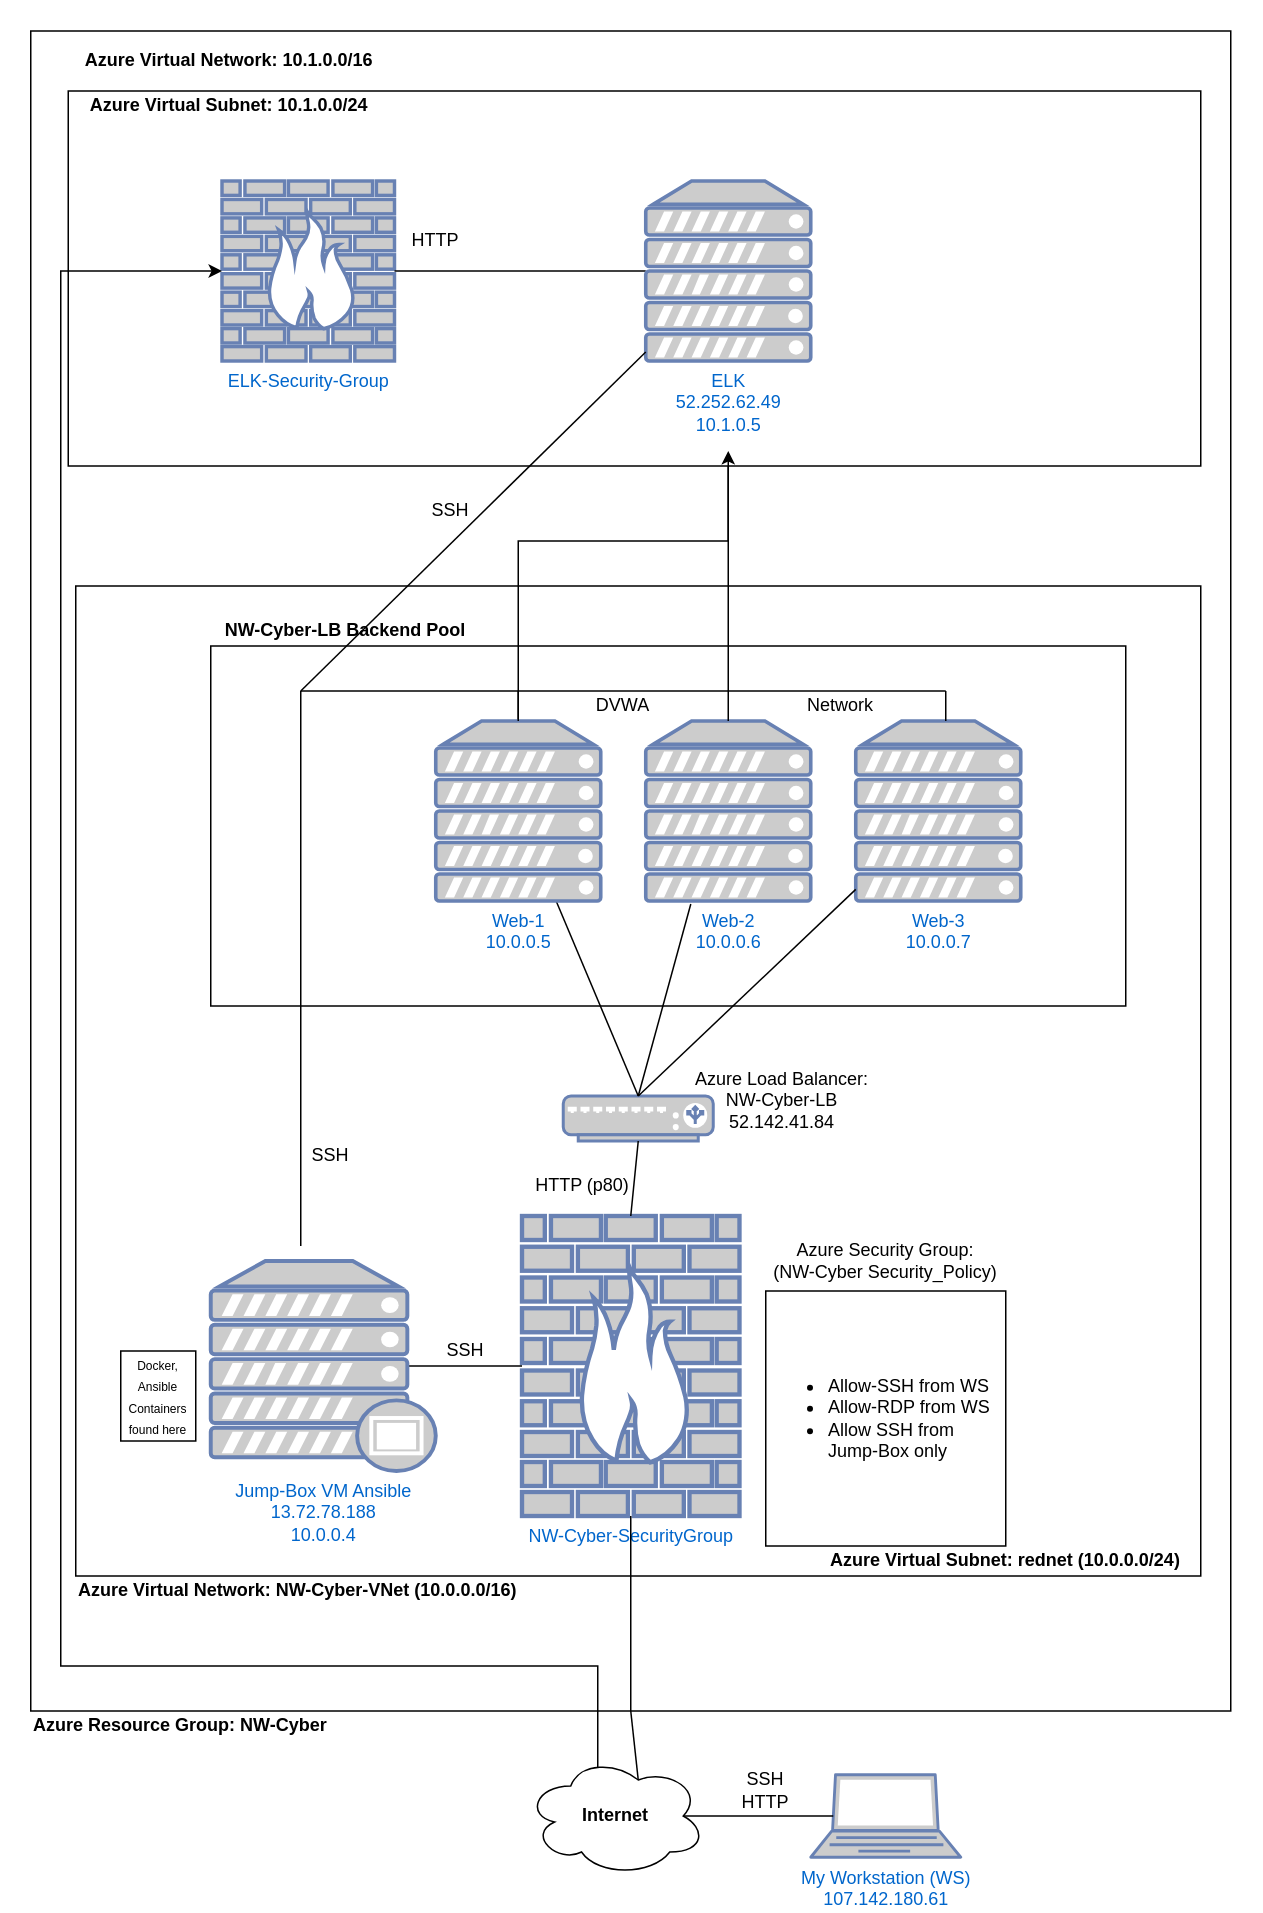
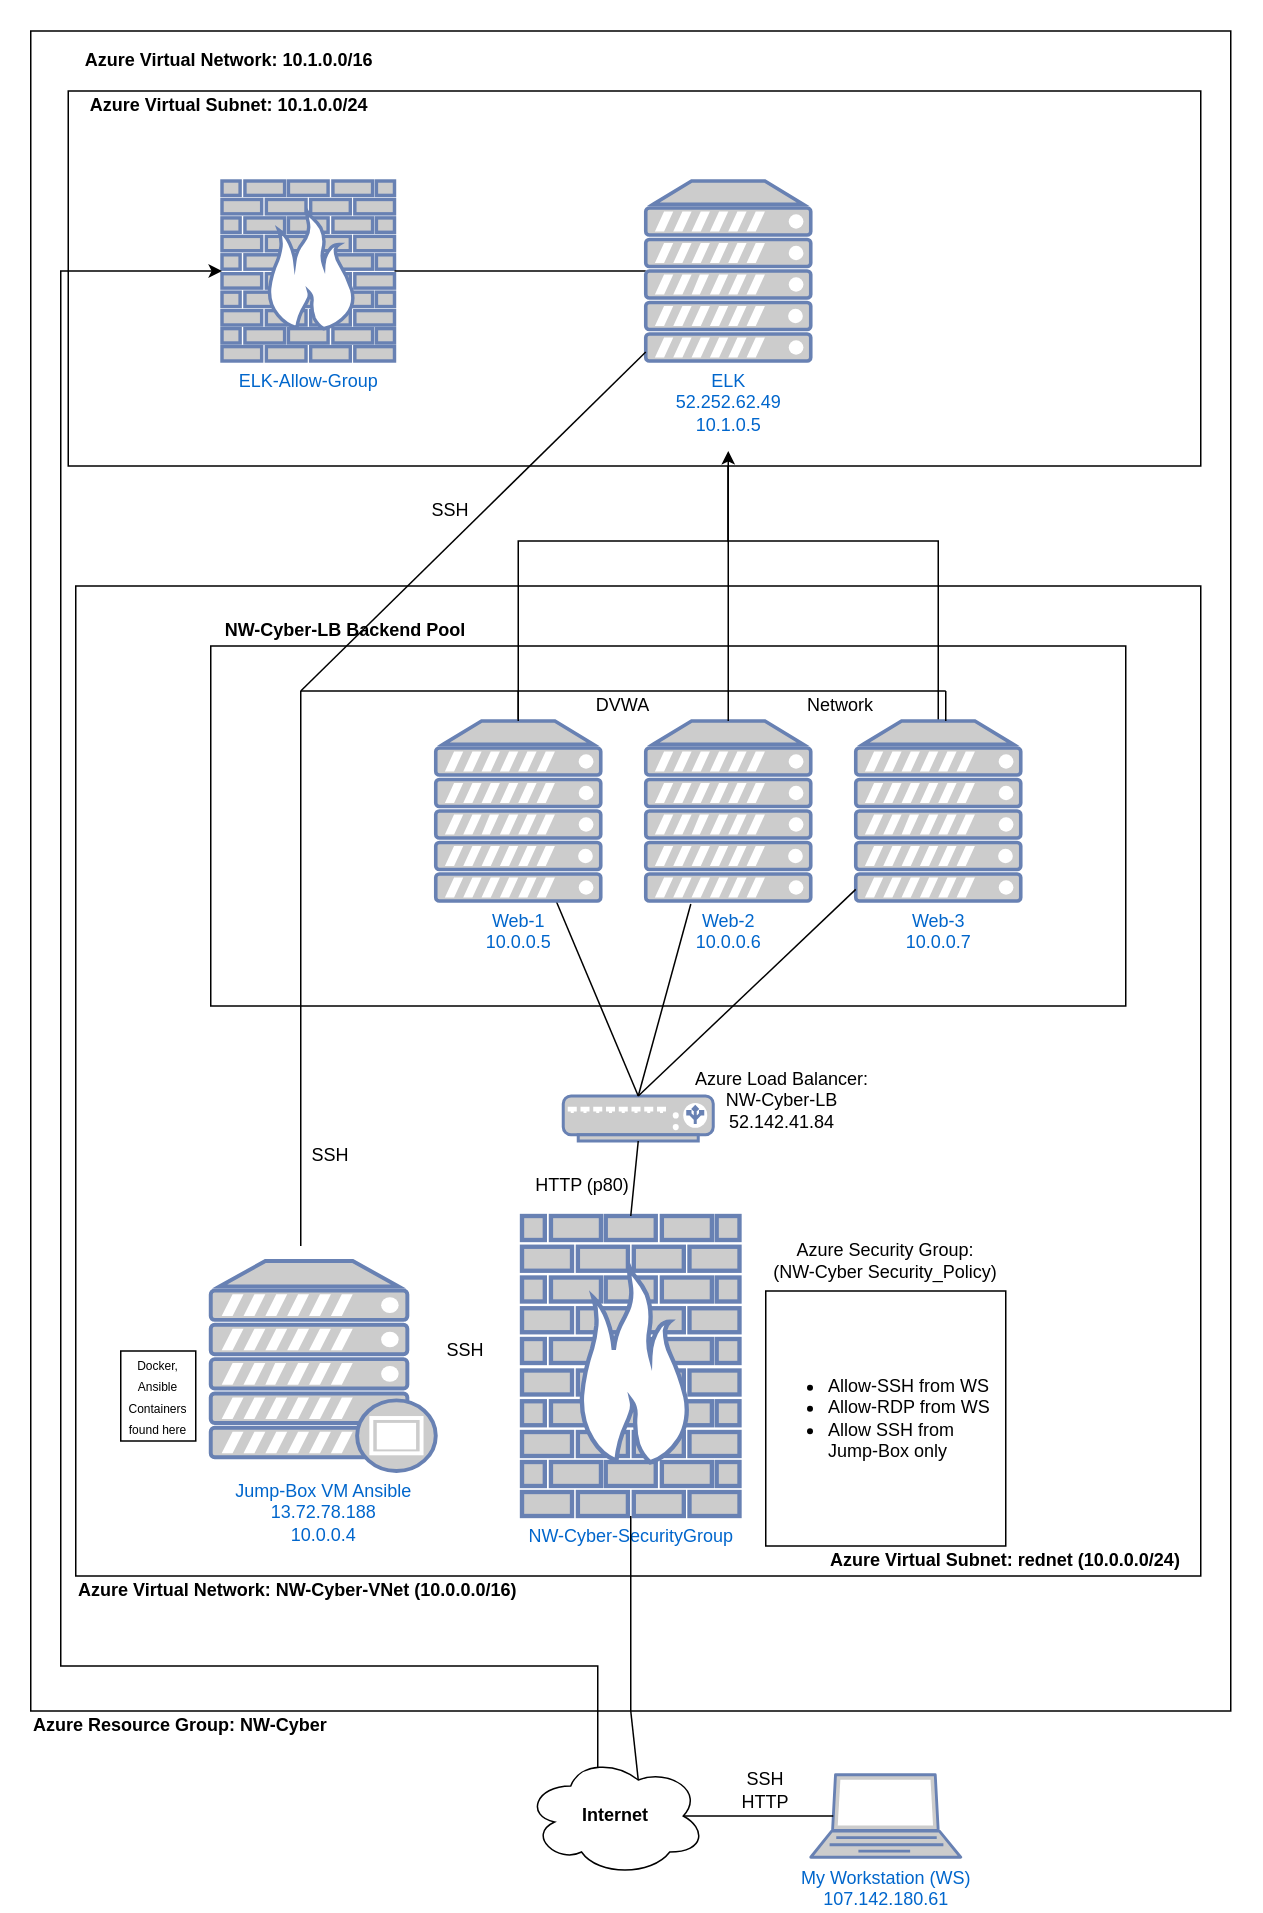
node "HTTP": removed
node "ELK-Security-Group": label "ELK-Security-Group" -> "ELK-Allow-Group"
edge "Web-3 10.0.0.7" -> "ELK 52.252.62.49 10.1.0.5": added
edge "Jump-Box VM Ansible 13.72.78.188 10.0.0.4" -- "NW-Cyber-SecurityGroup": removed
